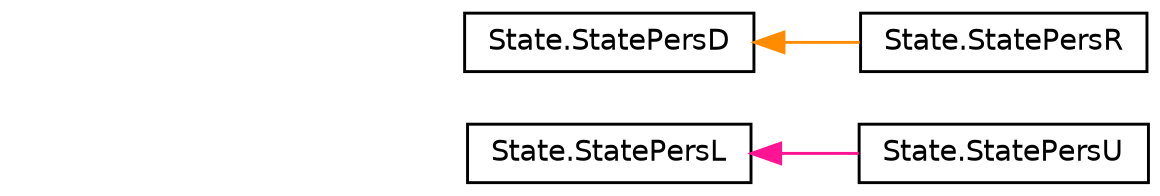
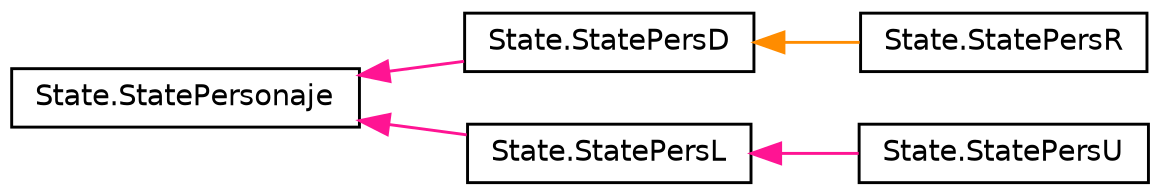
node "State.StatePersonaje": added
